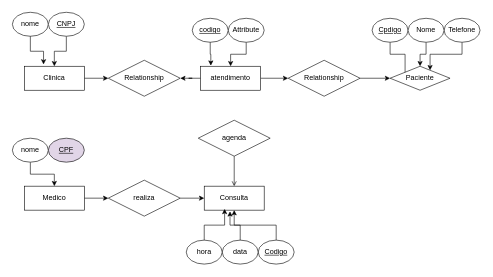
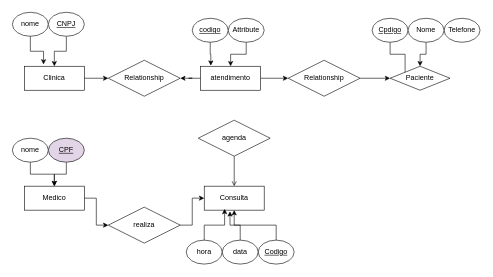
edge "Telefone" -> "Paciente": removed
edge "CPF" -> "Medico": added
node "realiza": moved (144, 198) -> (144, 225)
